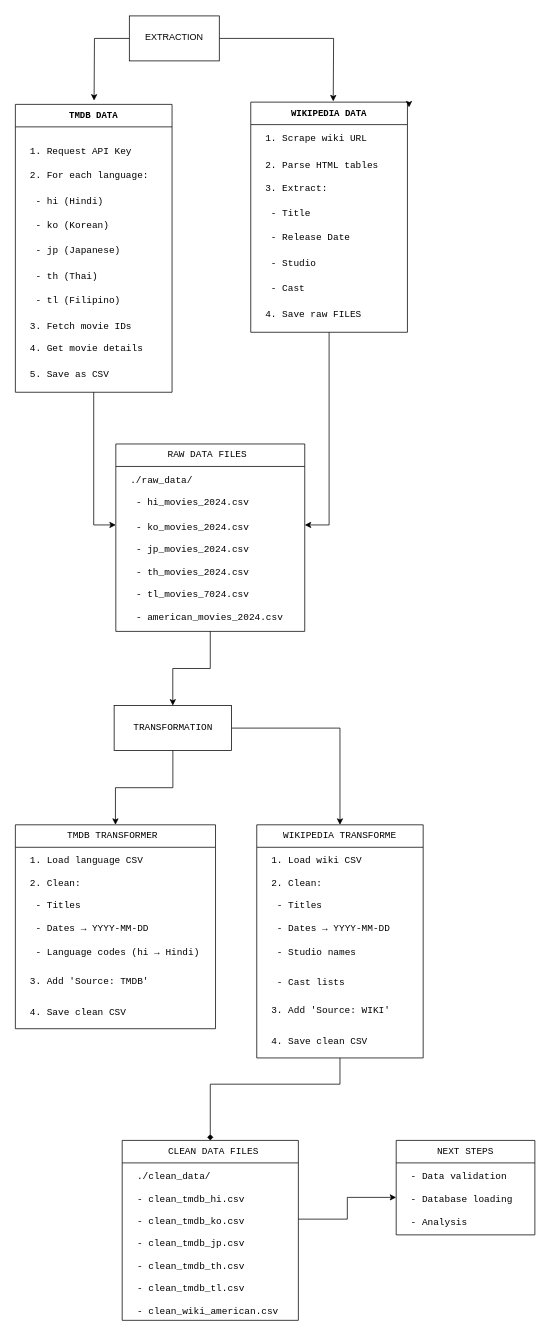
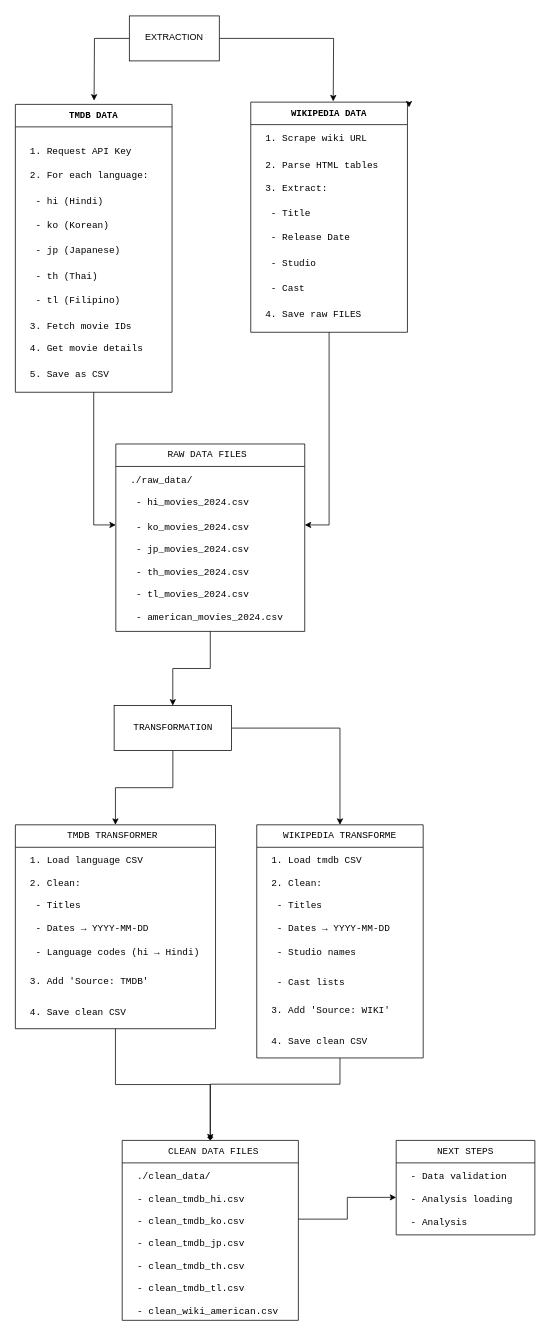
node "- tl_movies_7024.csv": label "- tl_movies_7024.csv" -> "- tl_movies_2024.csv"
node "1. Load wiki CSV": label "1. Load wiki CSV" -> "1. Load tmdb CSV"
edge "TMDB TRANSFORMER" -> "CLEAN DATA FILES": added
node "- Database loading": label "- Database loading" -> "- Analysis loading"
